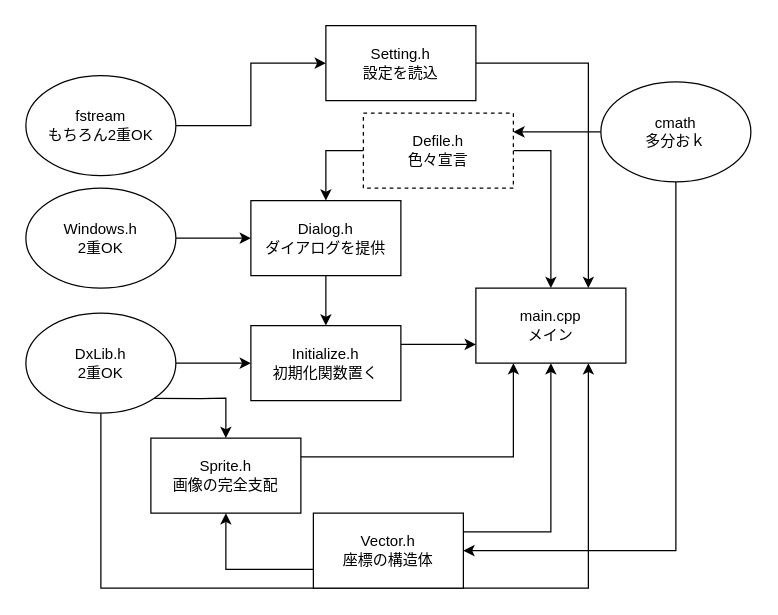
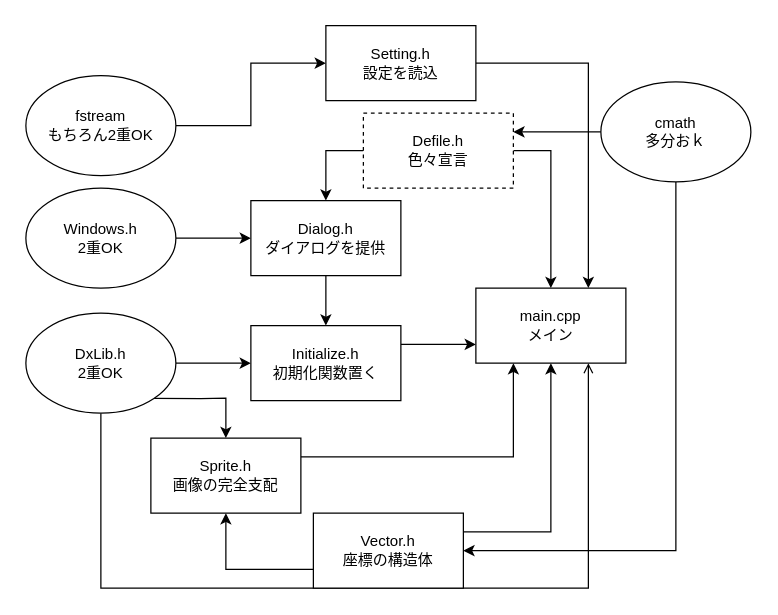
edge "DxLib.h 2重OK" -> "main.cpp メイン": arrowhead classic -> open
